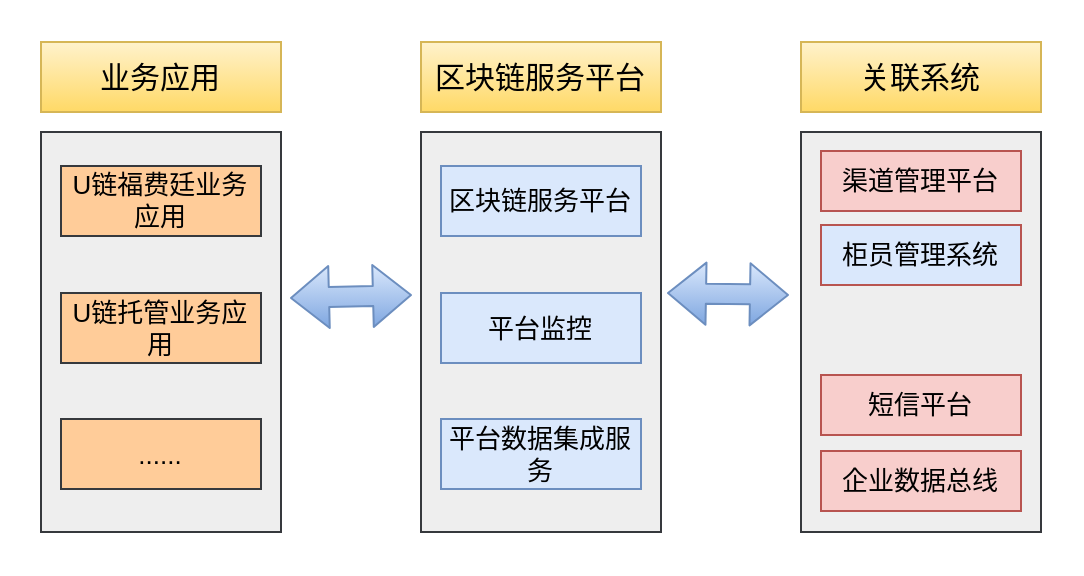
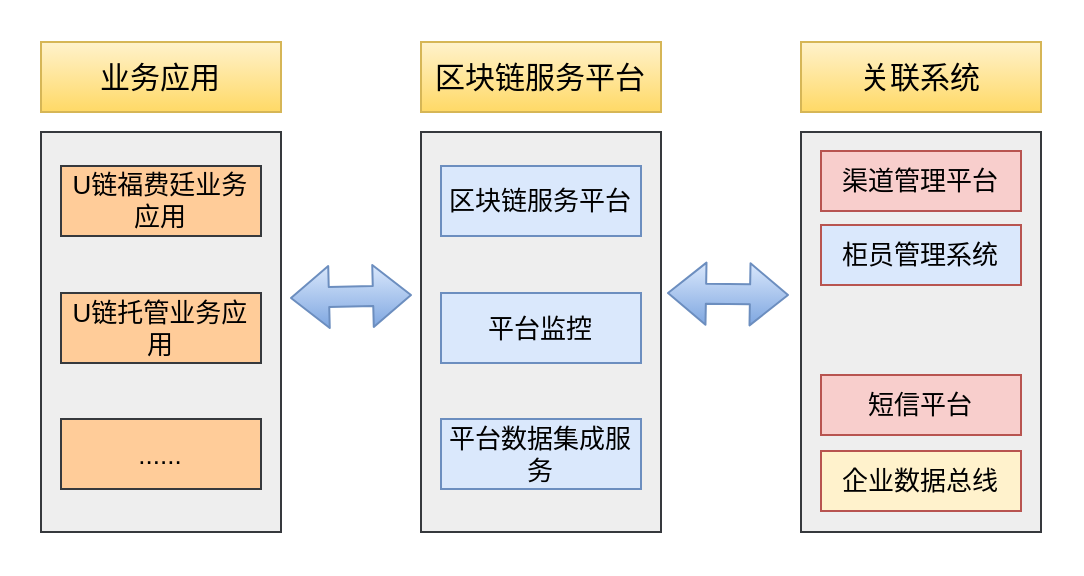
node "企业数据总线": fillcolor #f8cecc -> #fff2cc
